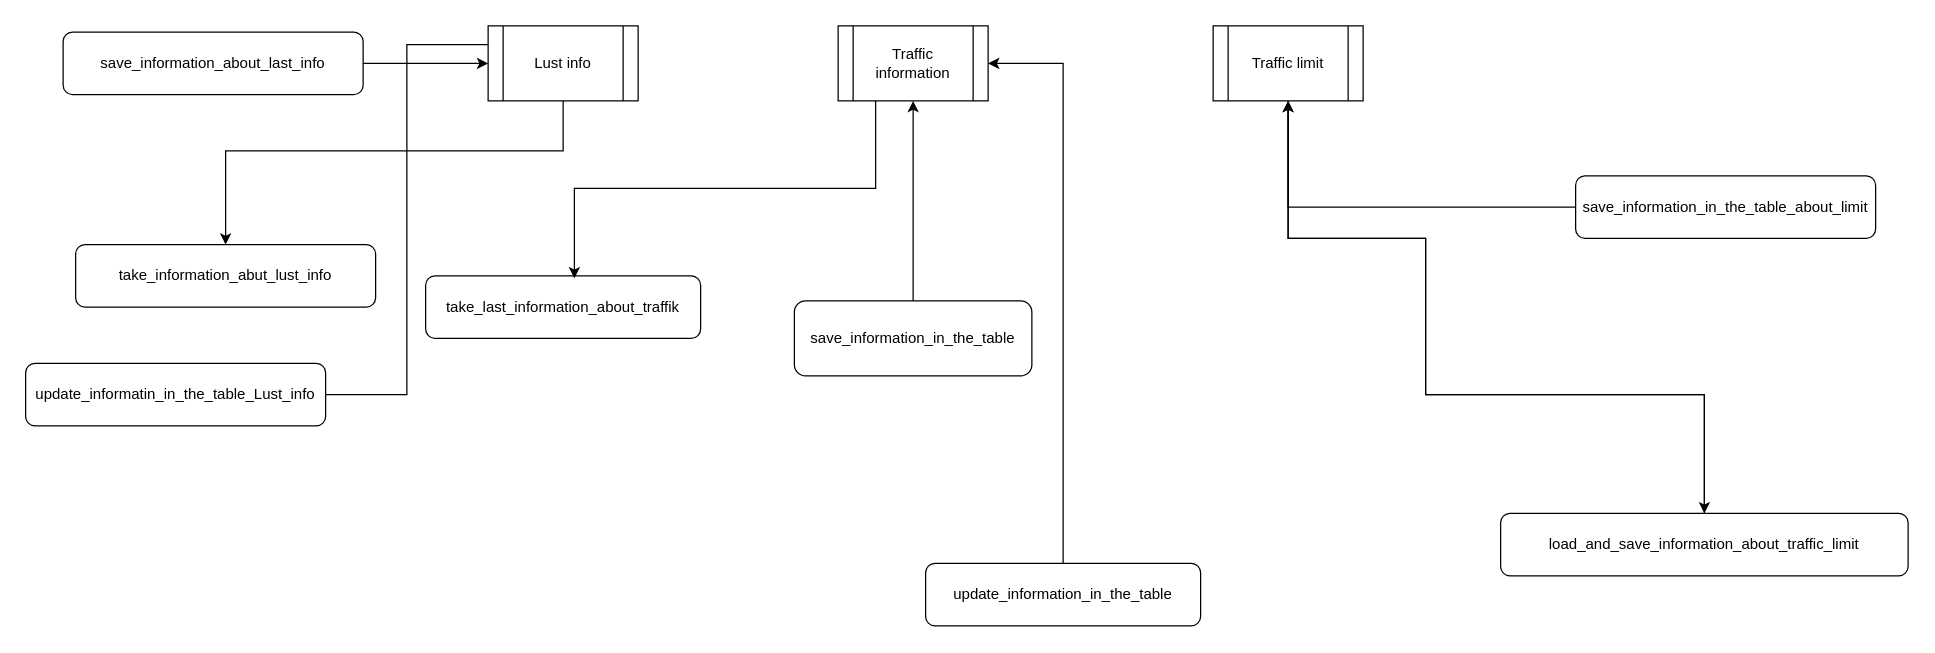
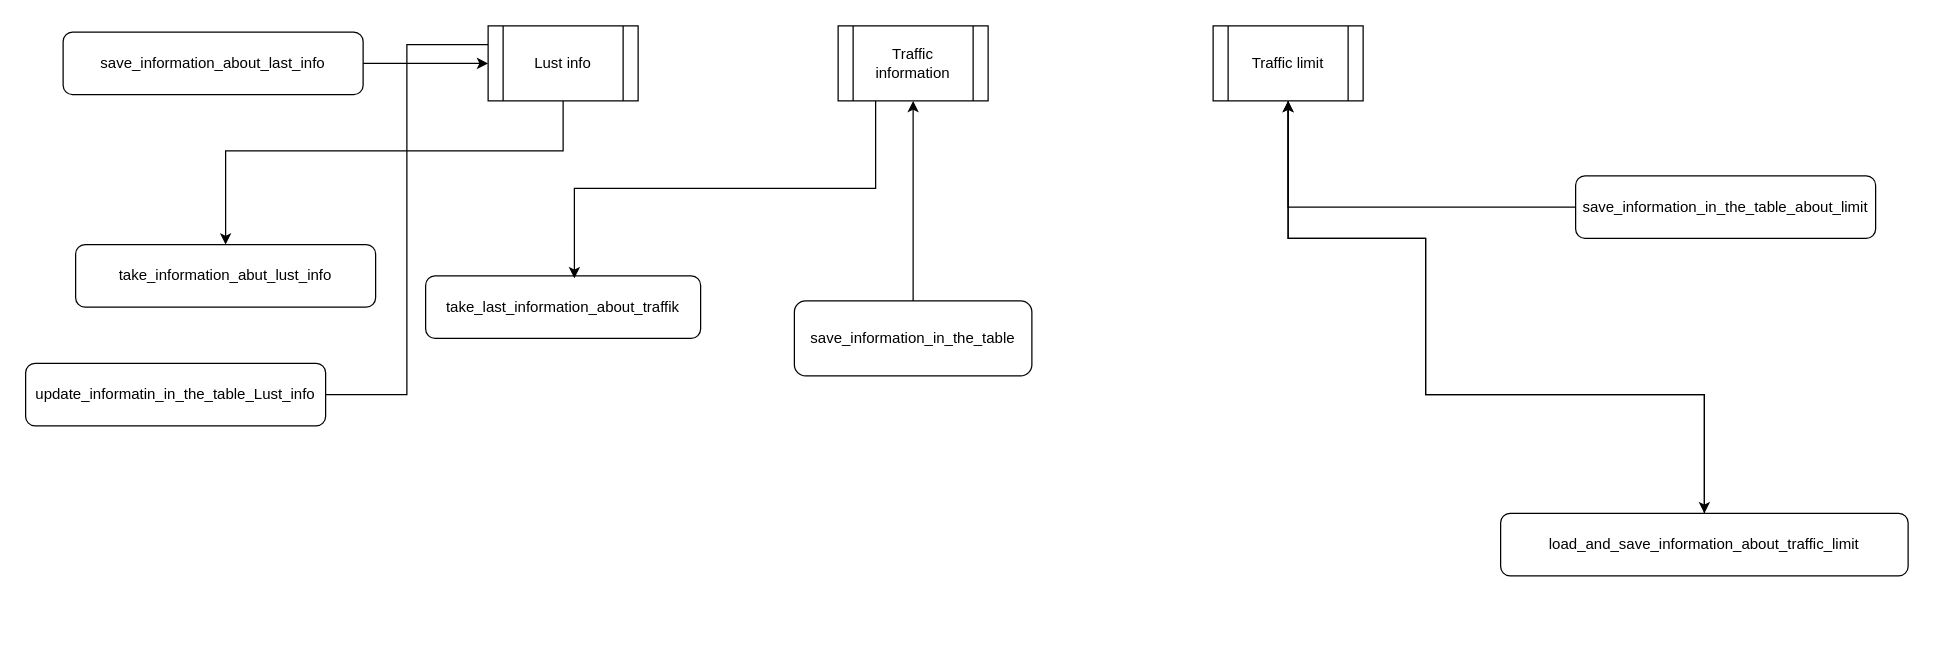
edge "update_information_in_the_table" -> "Traffic information": removed
node "update_information_in_the_table": removed
